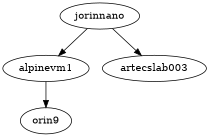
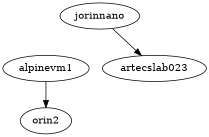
edge "jorinnano" -> "alpinevm1": removed
node "artecslab003": label "artecslab003" -> "artecslab023"
node "orin9": label "orin9" -> "orin2"
